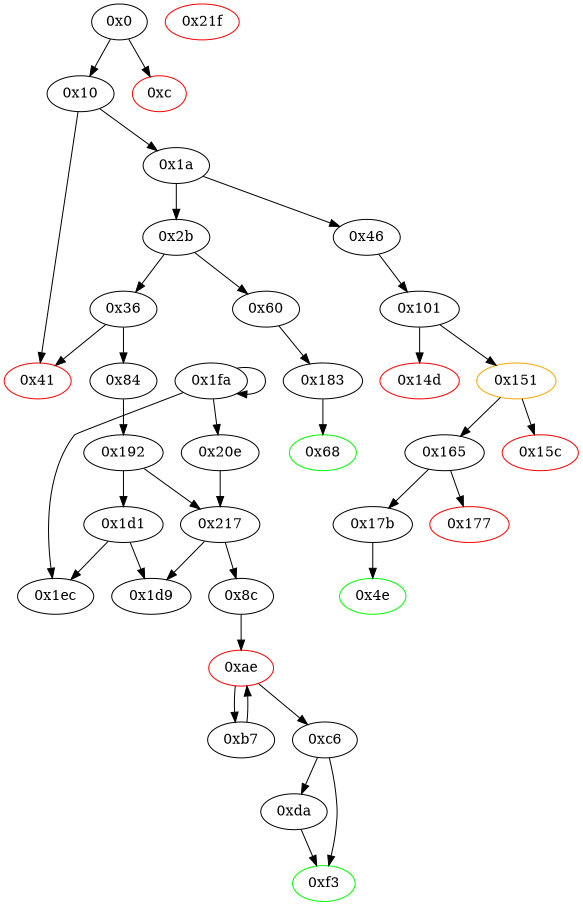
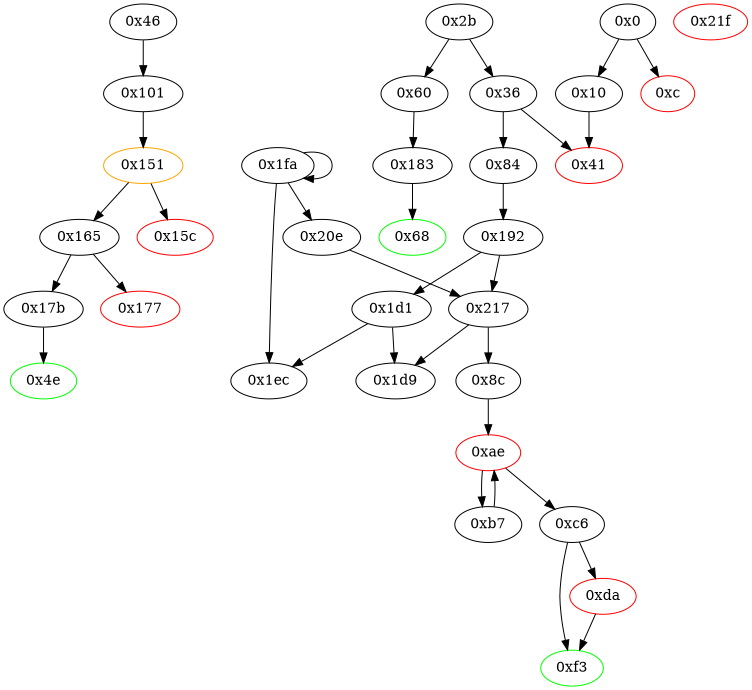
node "0x1a": removed
node "0x14d": removed
node "0xda": color black -> red
